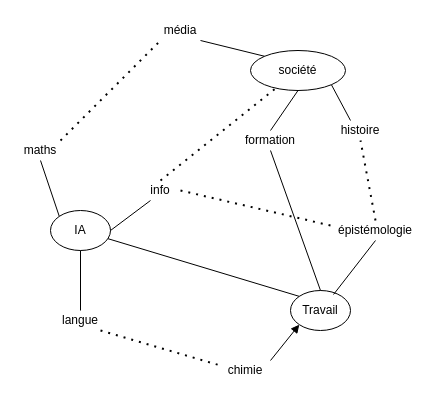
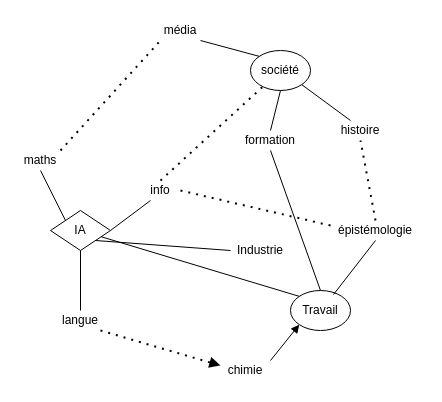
node "société": size 95x40 -> 60x40
node "maths": moved (41, 151) -> (41, 161)
node "IA": shape ellipse -> diamond
edge "IA" -- "Industrie": added
node "Industrie": added
edge "langue" -- "chimie": arrowhead none -> block
